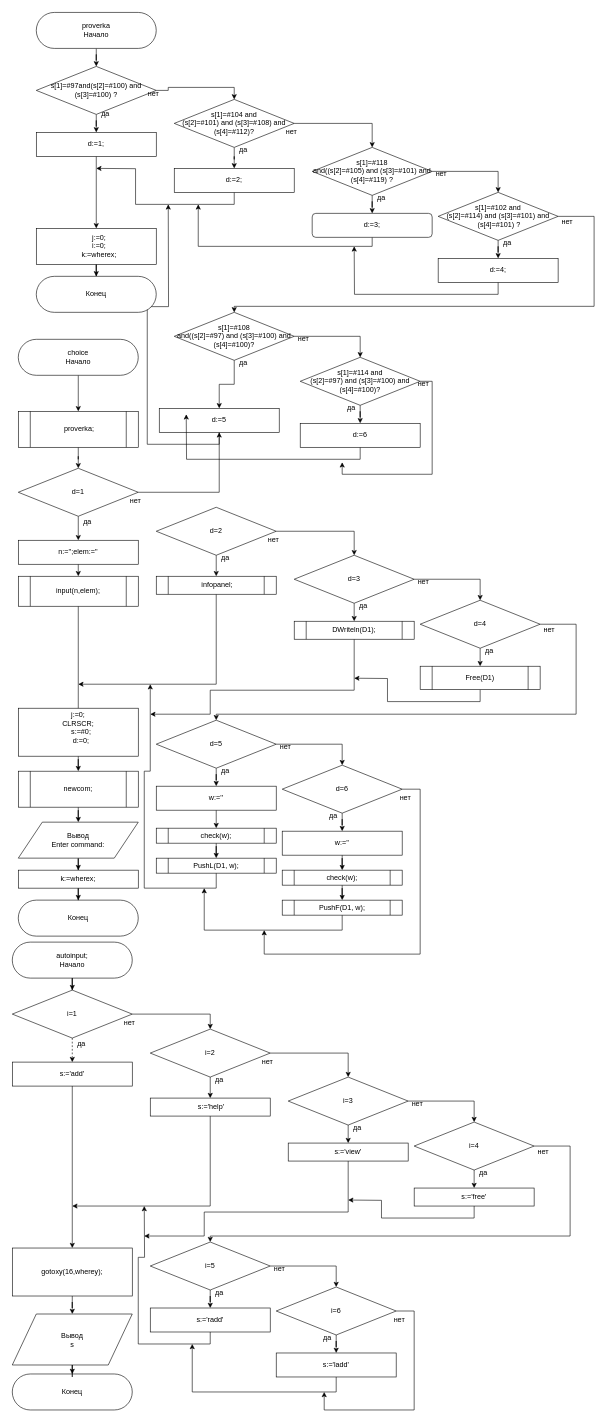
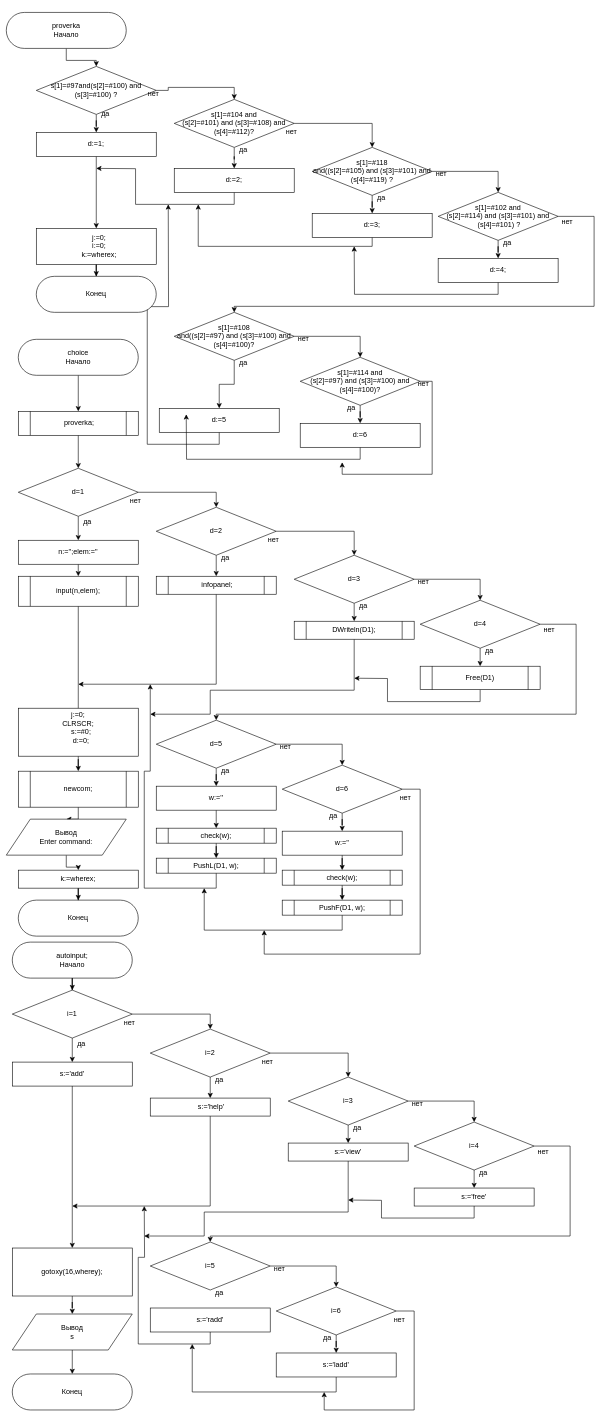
node "proverka Начало": moved (96, 30) -> (66, 30)
node "d:=3;": shape rounded rectangle -> rectangle
node "proverka;": size 120x36 -> 120x24
edge "d=1" -> "d:=5": now "d=1" -> "d=2"
node "Вывод Enter command:": moved (78, 840) -> (66, 837)
edge "i=1" -> "s:='add'": style dashed -> solid
edge "i=5" -> "s:='radd'": removed
node "Вывод s": size 120x51 -> 120x36
